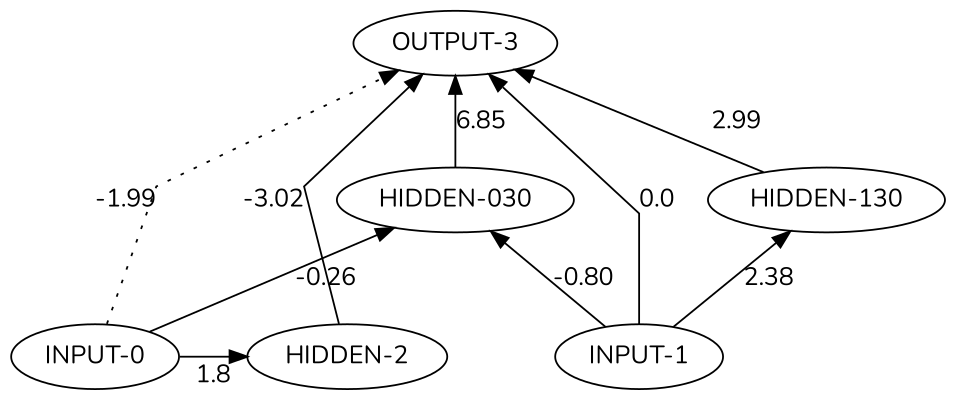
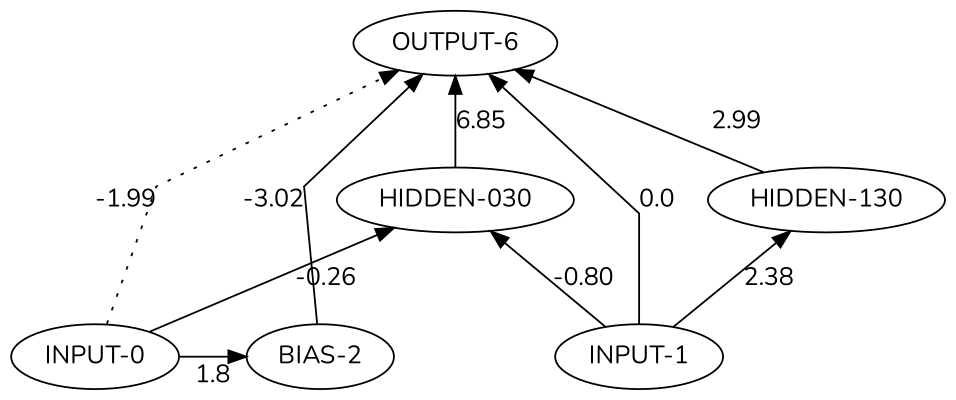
node "OUTPUT-3": label "OUTPUT-3" -> "OUTPUT-6"
node "HIDDEN-2": label "HIDDEN-2" -> "BIAS-2"
